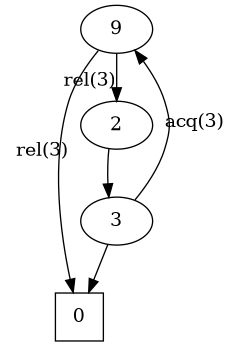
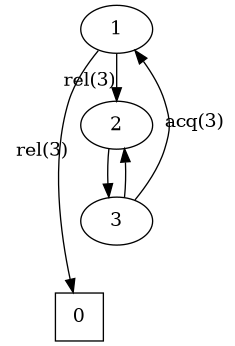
node "9": label "9" -> "1"
edge "3" -> "0": now "3" -> "2"
